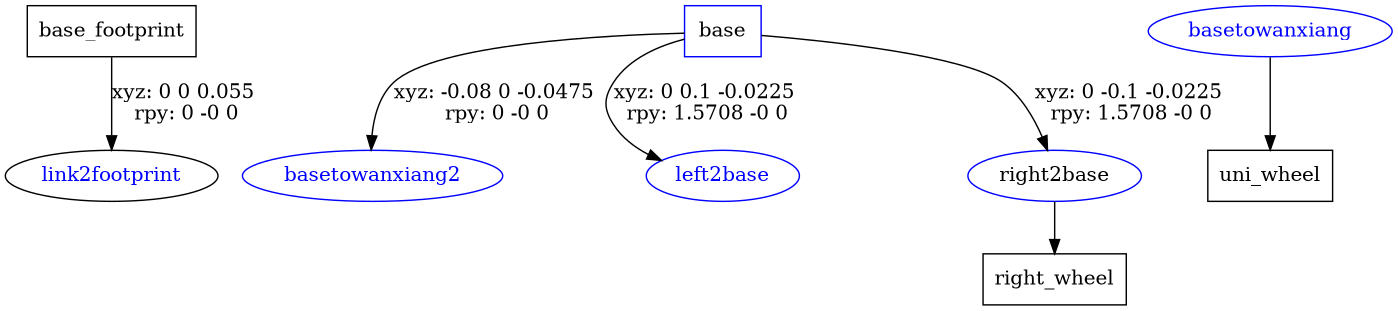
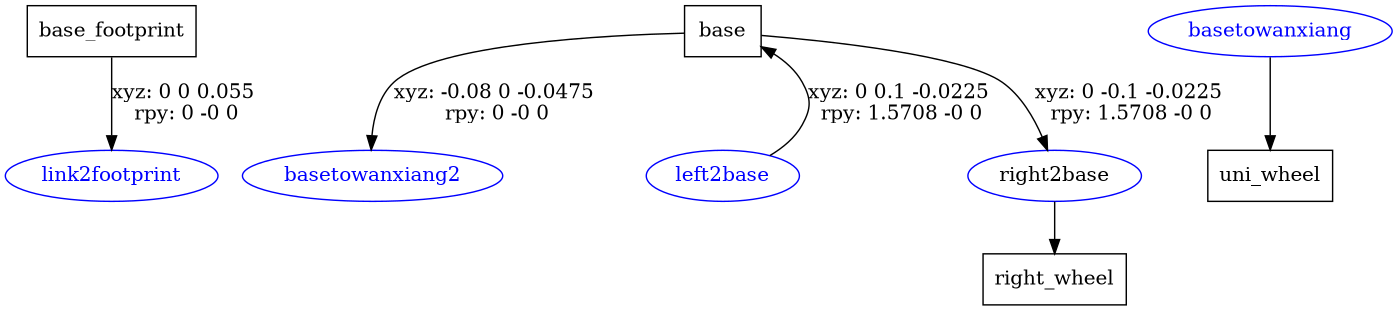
node "base": color blue -> black
edge "base" -> "left2base": reversed
node "link2footprint": color black -> blue
